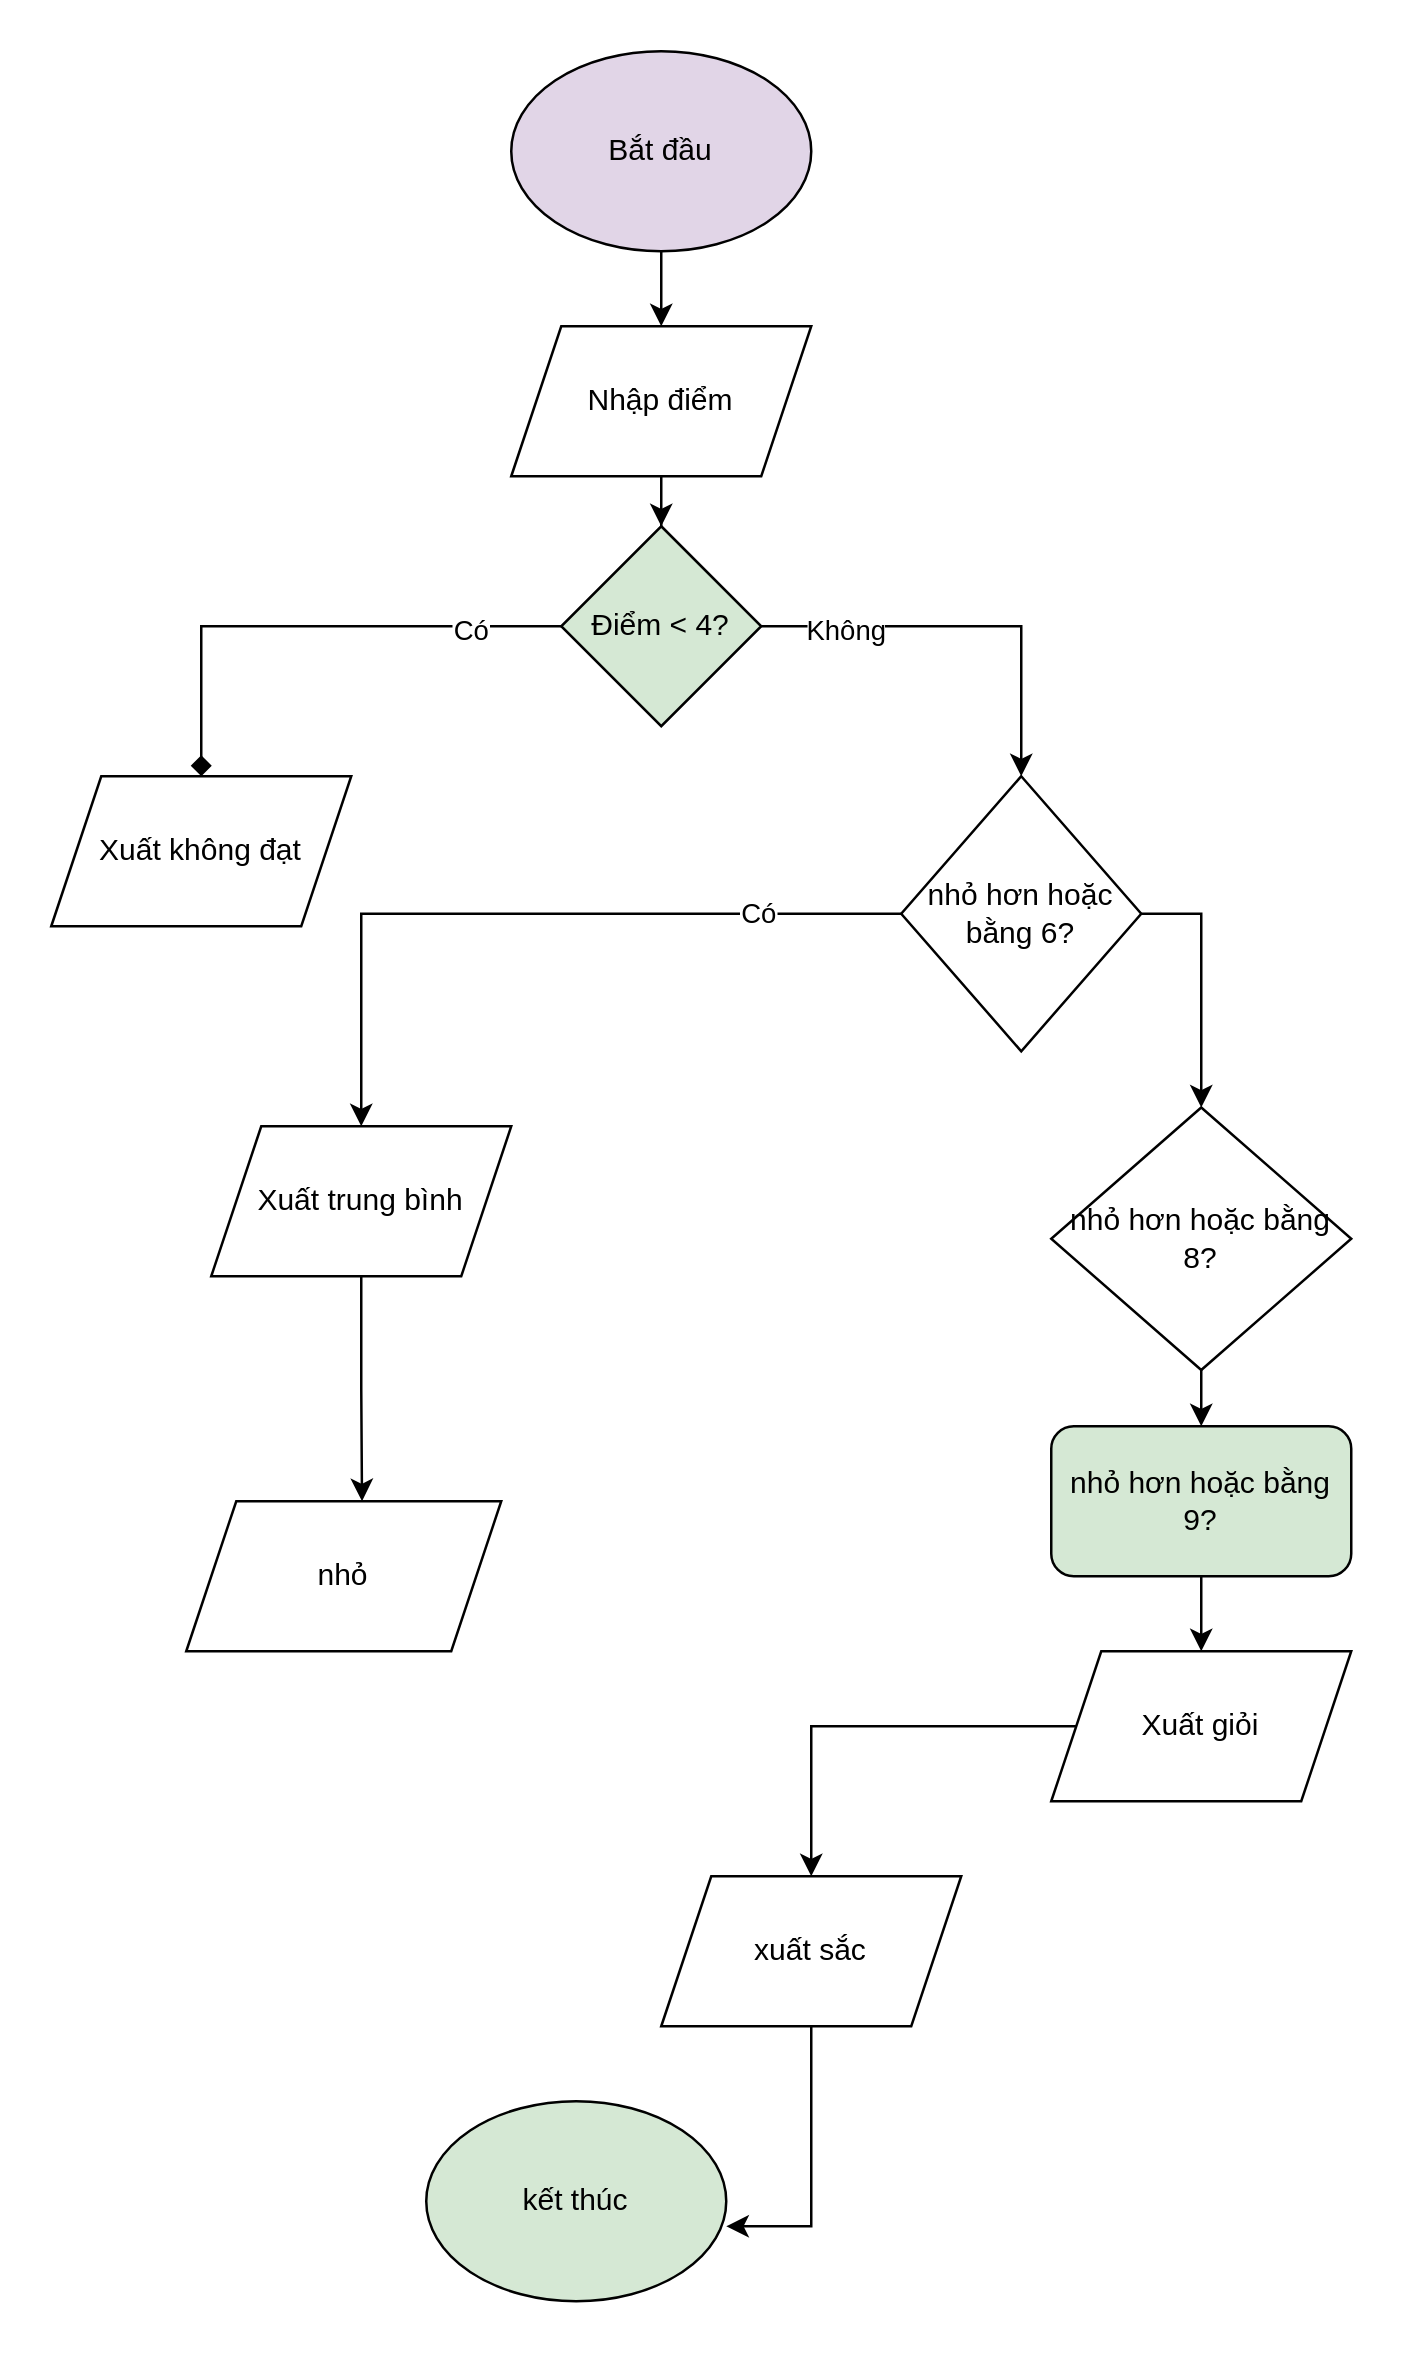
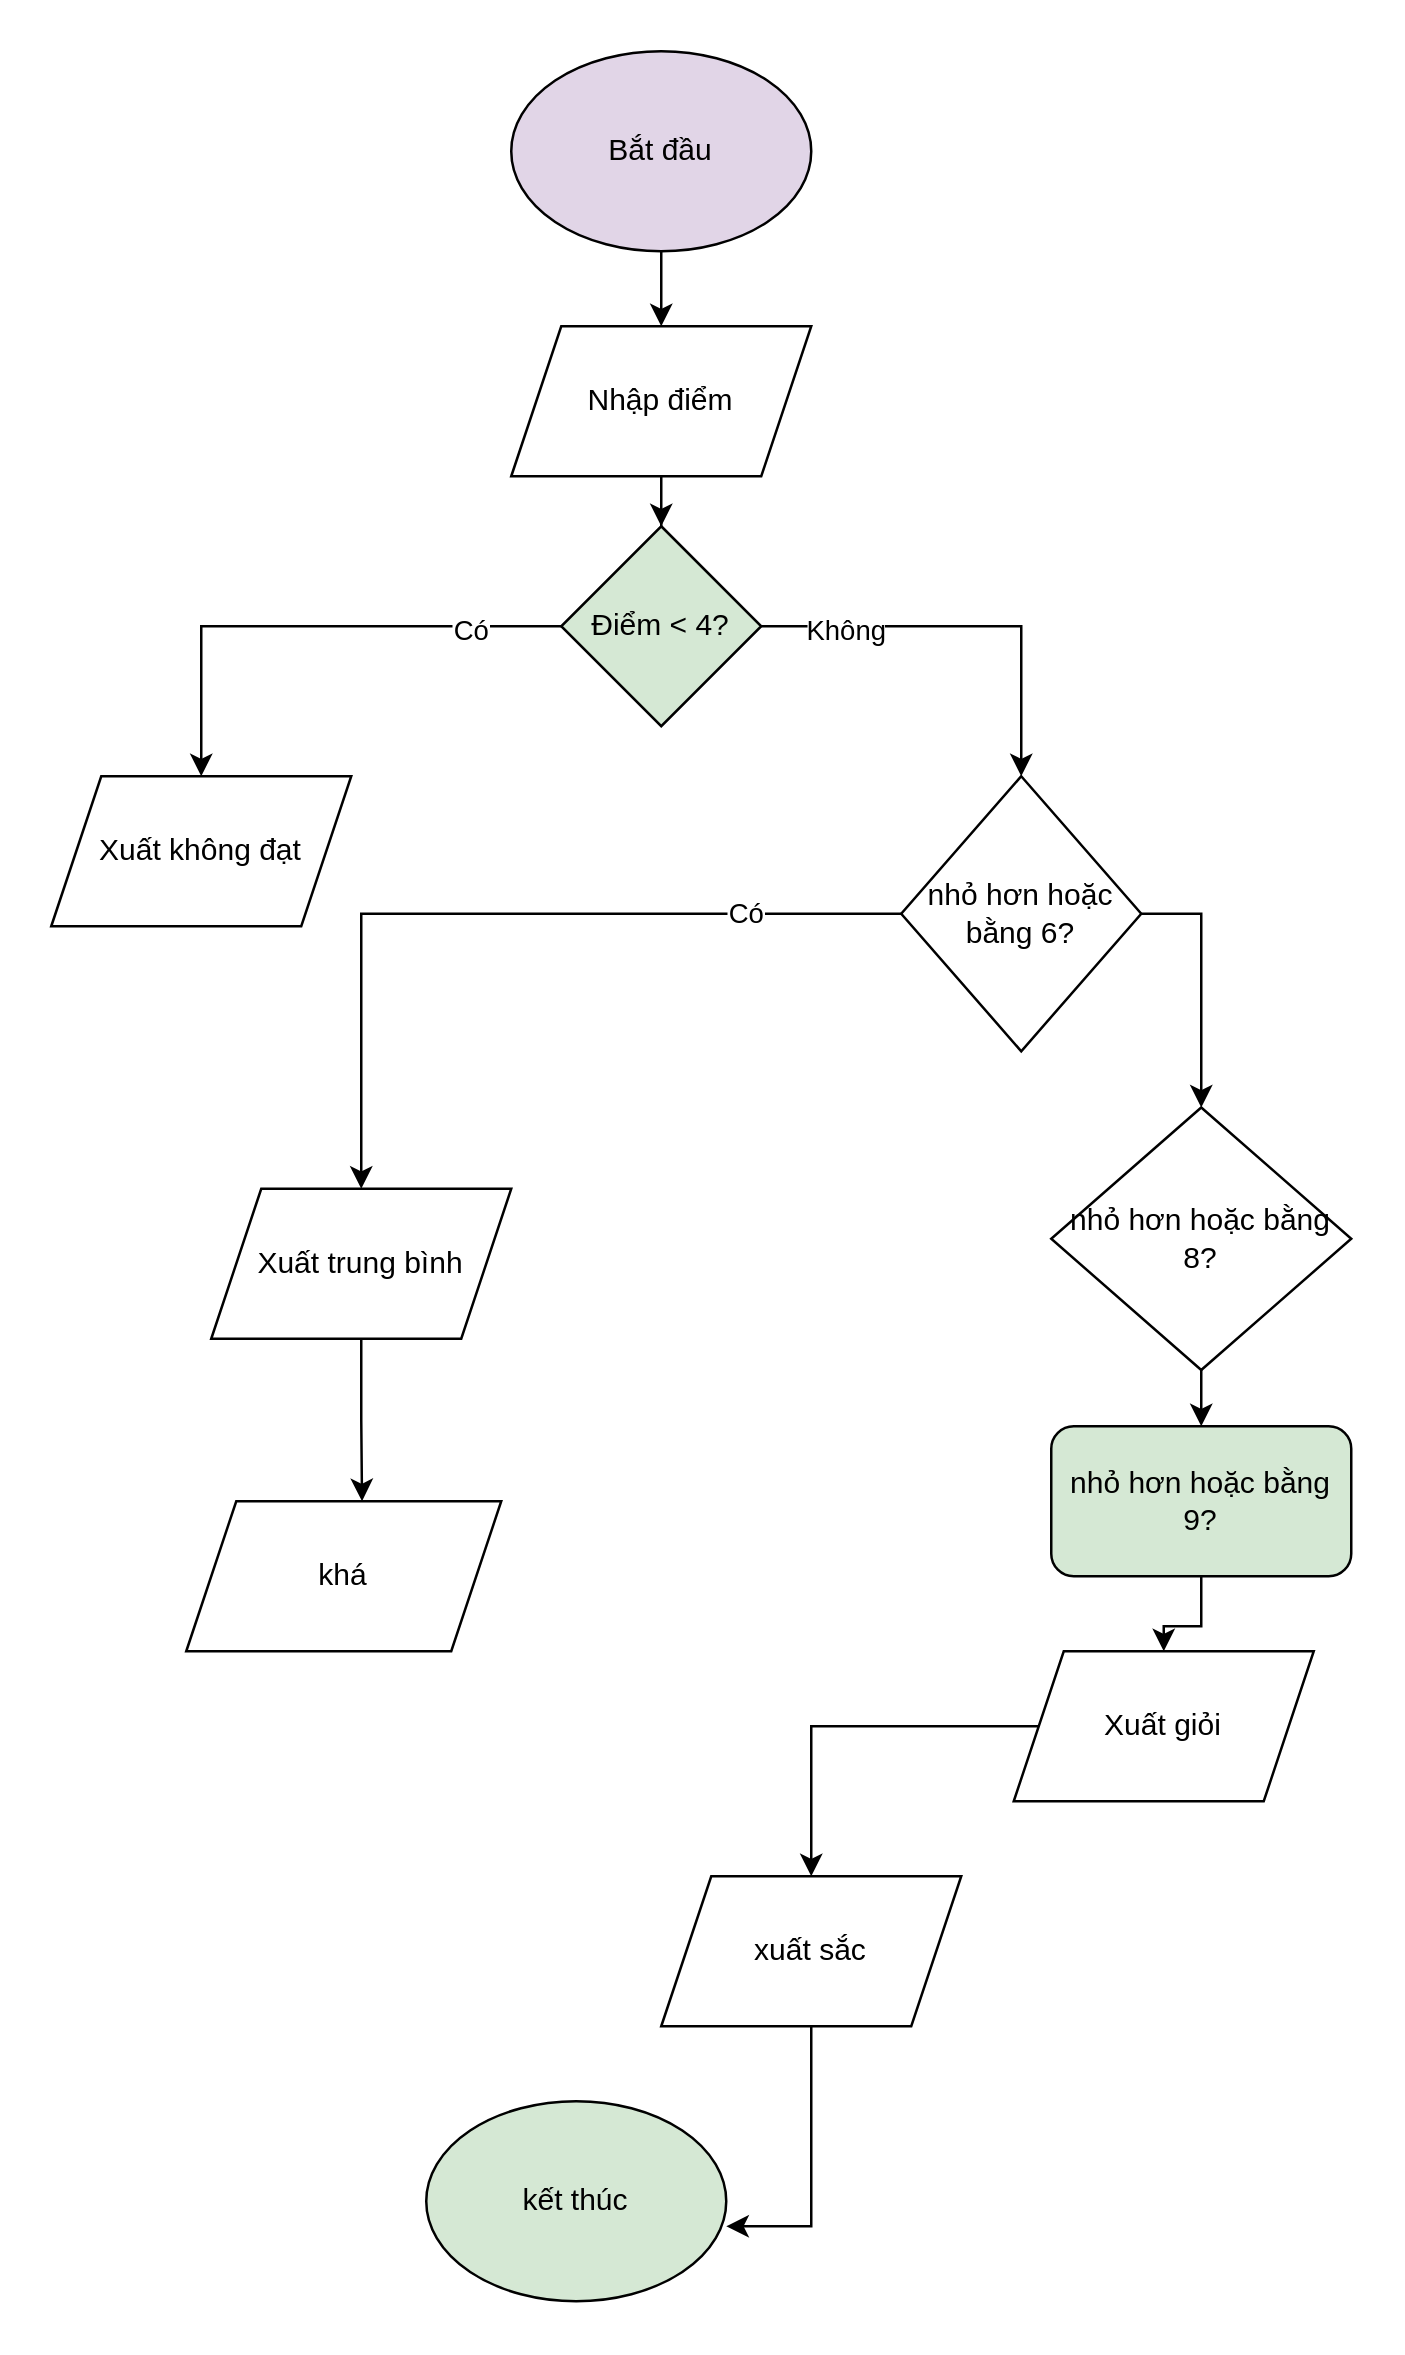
edge "Điểm < 4?" -> "Xuất không đạt": arrowhead diamond -> classic
node "Xuất trung bình": moved (361, 1201) -> (361, 1264)
node "nhỏ": label "nhỏ" -> "khá"
node "Xuất giỏi": moved (1201, 1726) -> (1164, 1726)
